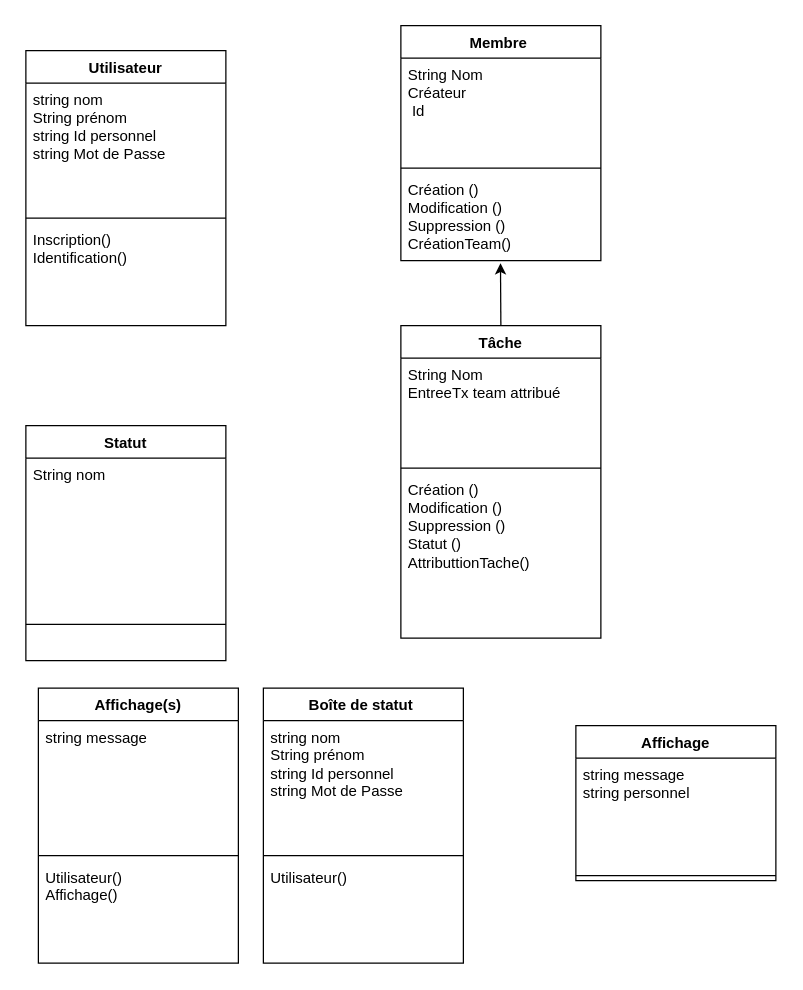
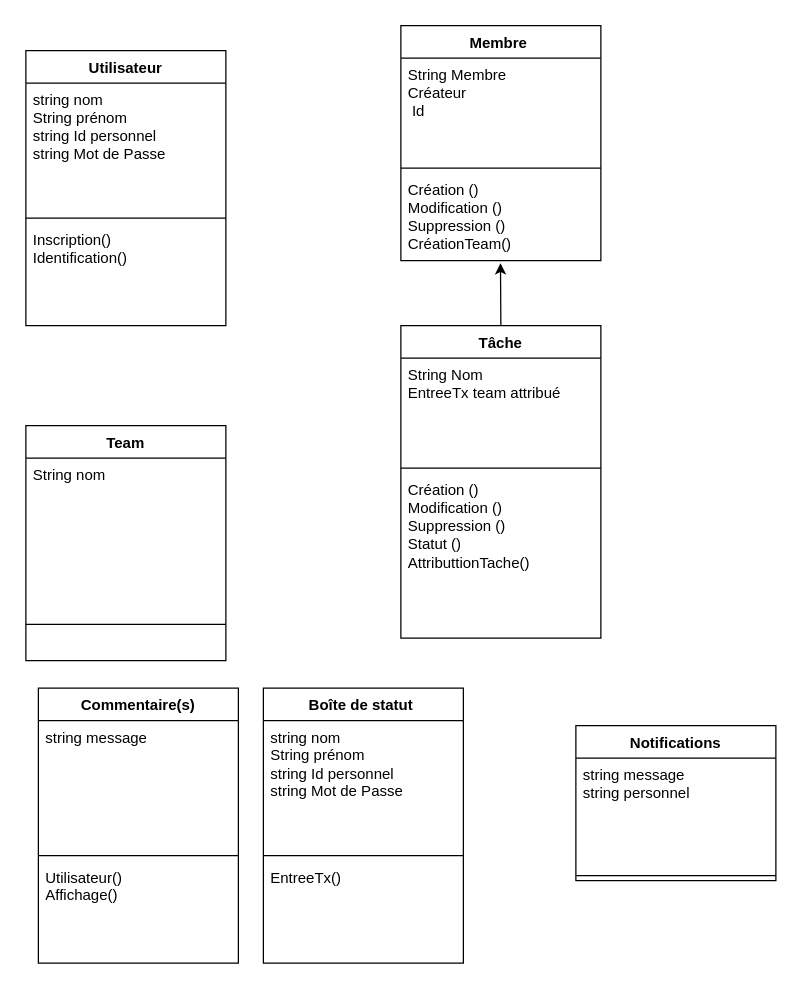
node "String Nom Créateur Id": label "String Nom Créateur Id" -> "String Membre Créateur Id"
node "Statut": label "Statut" -> "Team"
node "Affichage(s)": label "Affichage(s)" -> "Commentaire(s)"
node "Affichage": label "Affichage" -> "Notifications"
node "Utilisateur()": label "Utilisateur()" -> "EntreeTx()"
